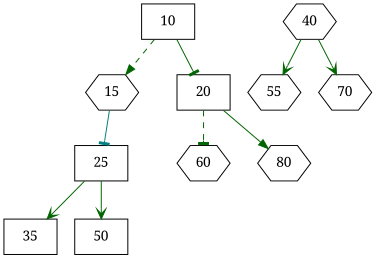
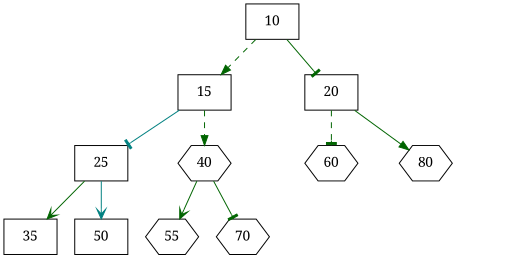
edge "40" -> "70": arrowhead vee -> tee
node "15": shape hexagon -> box
edge "15" -> "40": added
edge "25" -> "50": color darkgreen -> teal
